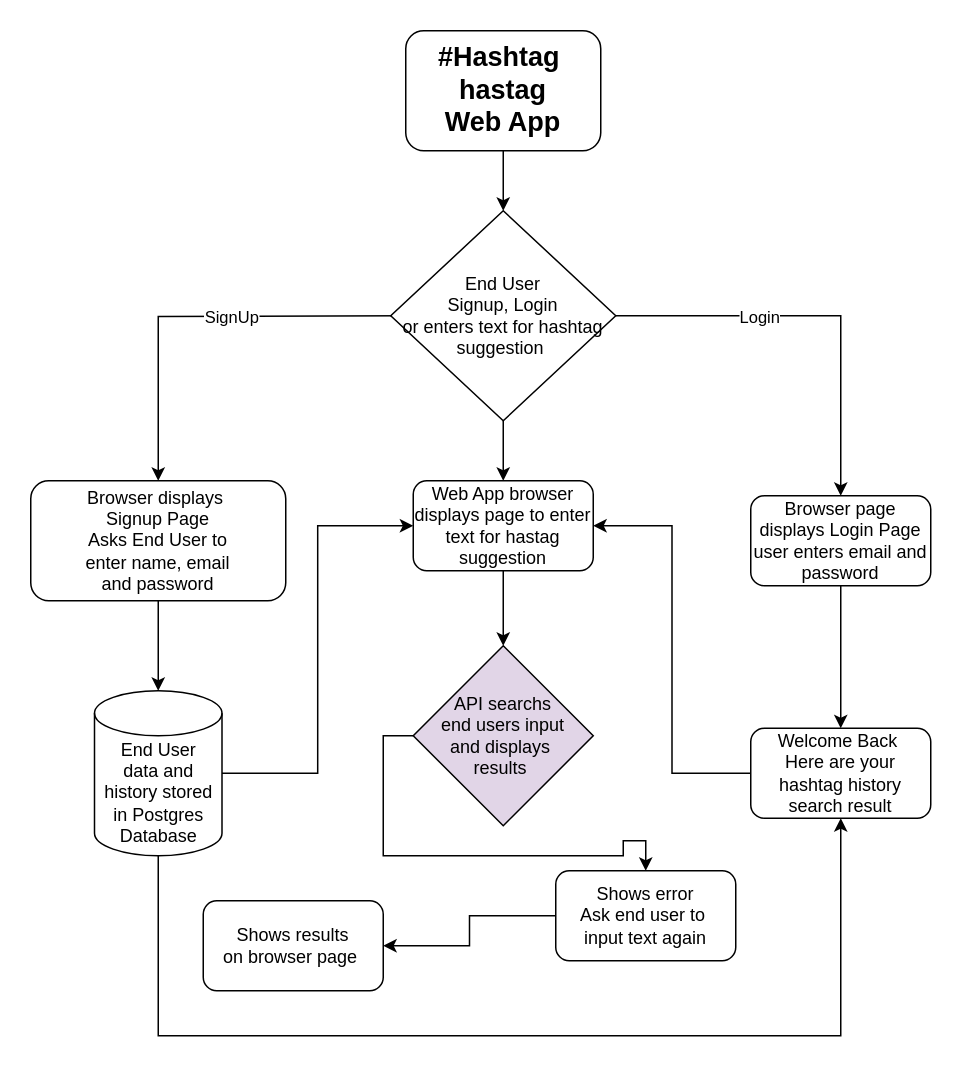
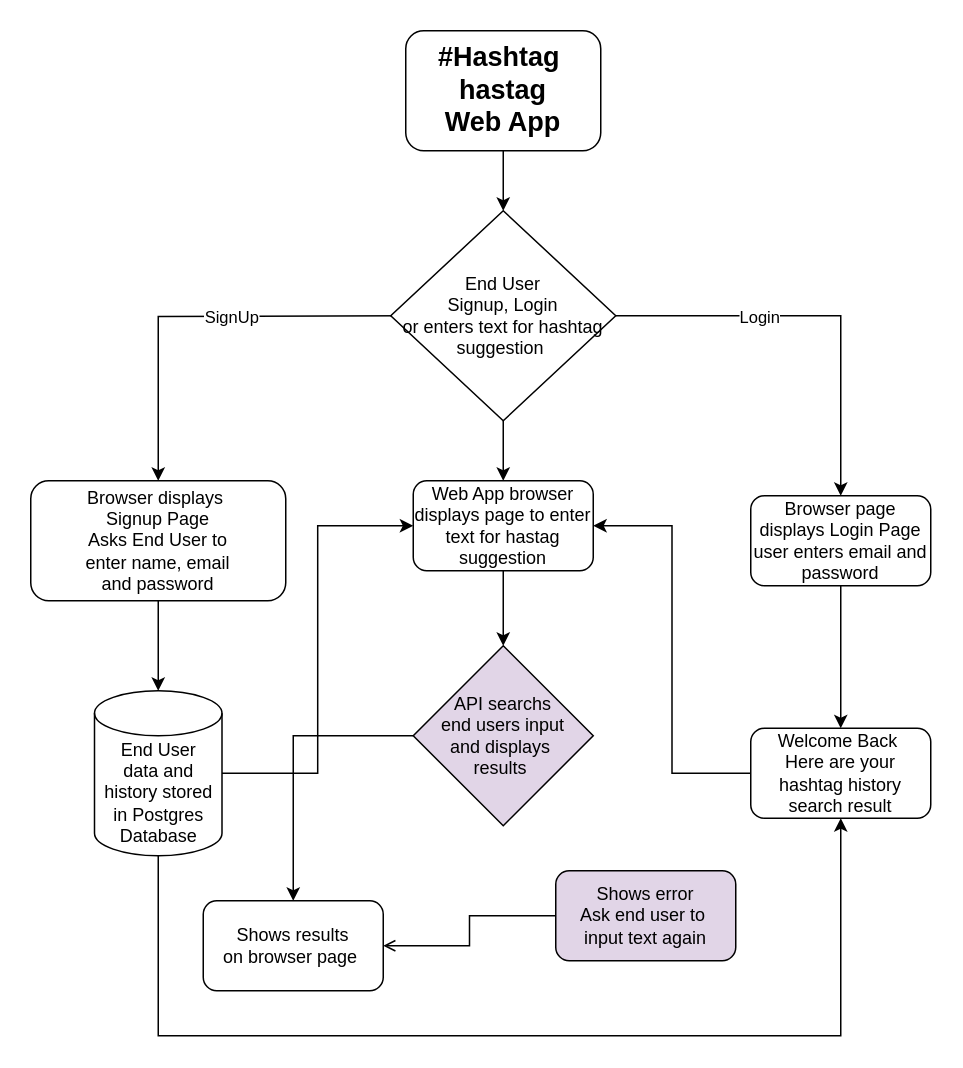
edge "API searchs end users input and displays results" -> "Shows error Ask end user to input text again": now "API searchs end users input and displays results" -> "Shows results on browser page"
node "Shows error Ask end user to input text again": fillcolor #ffffff -> #e1d5e7
edge "Shows error Ask end user to input text again" -> "Shows results on browser page": arrowhead classic -> open
